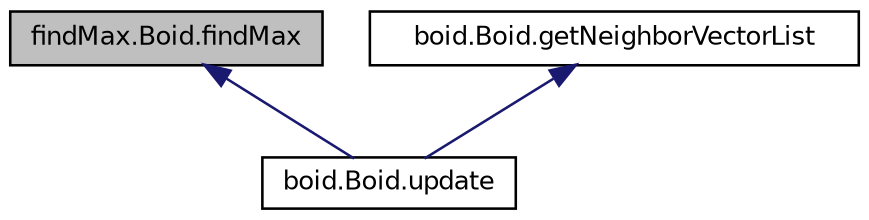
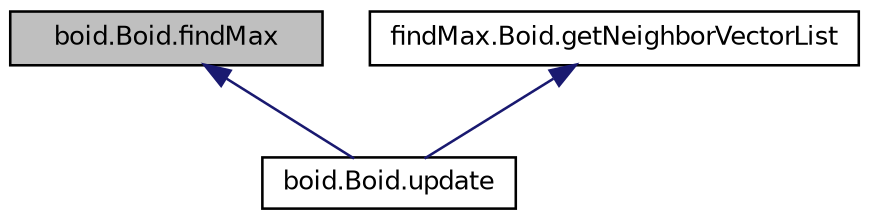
node "findMax.Boid.findMax": label "findMax.Boid.findMax" -> "boid.Boid.findMax"
node "boid.Boid.getNeighborVectorList": label "boid.Boid.getNeighborVectorList" -> "findMax.Boid.getNeighborVectorList"
